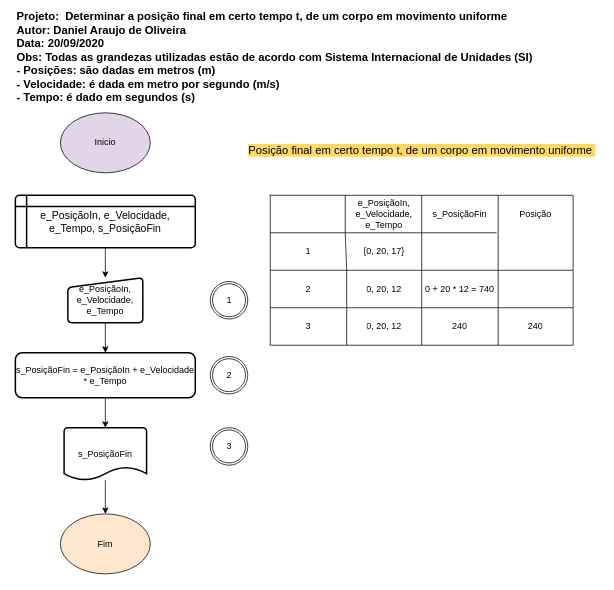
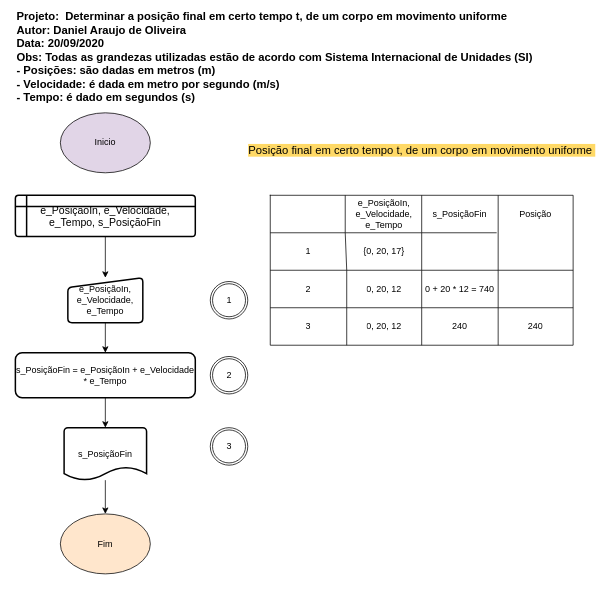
node "e_PosiçãoIn, e_Velocidade, e_Tempo, s_PosiçãoFin": size 180x53 -> 180x41
